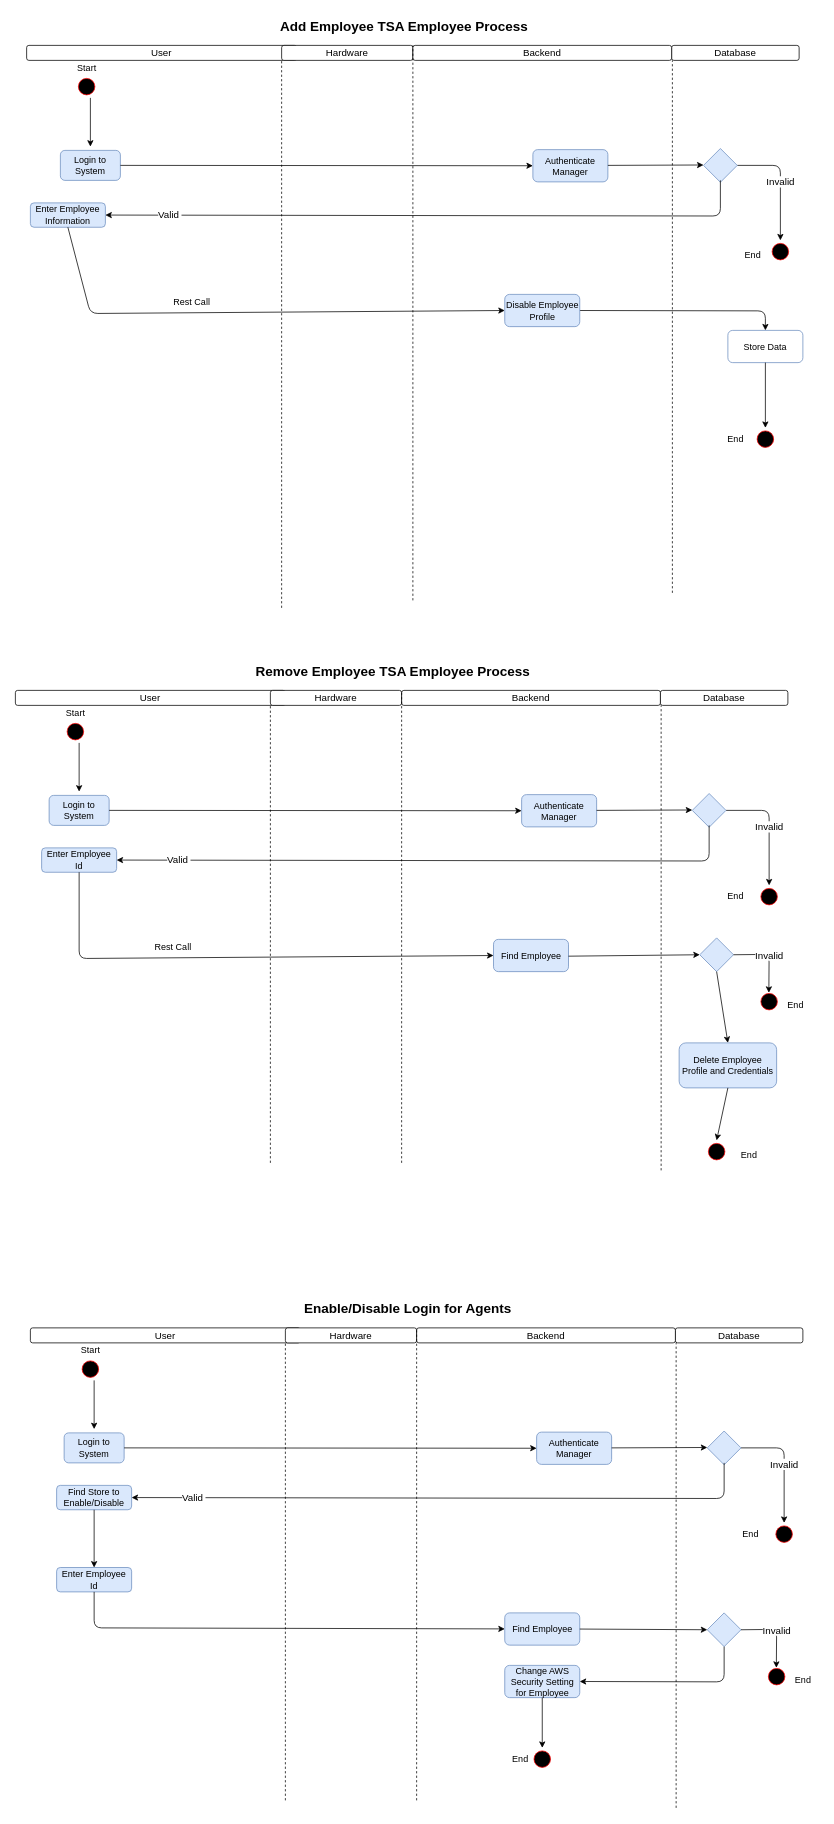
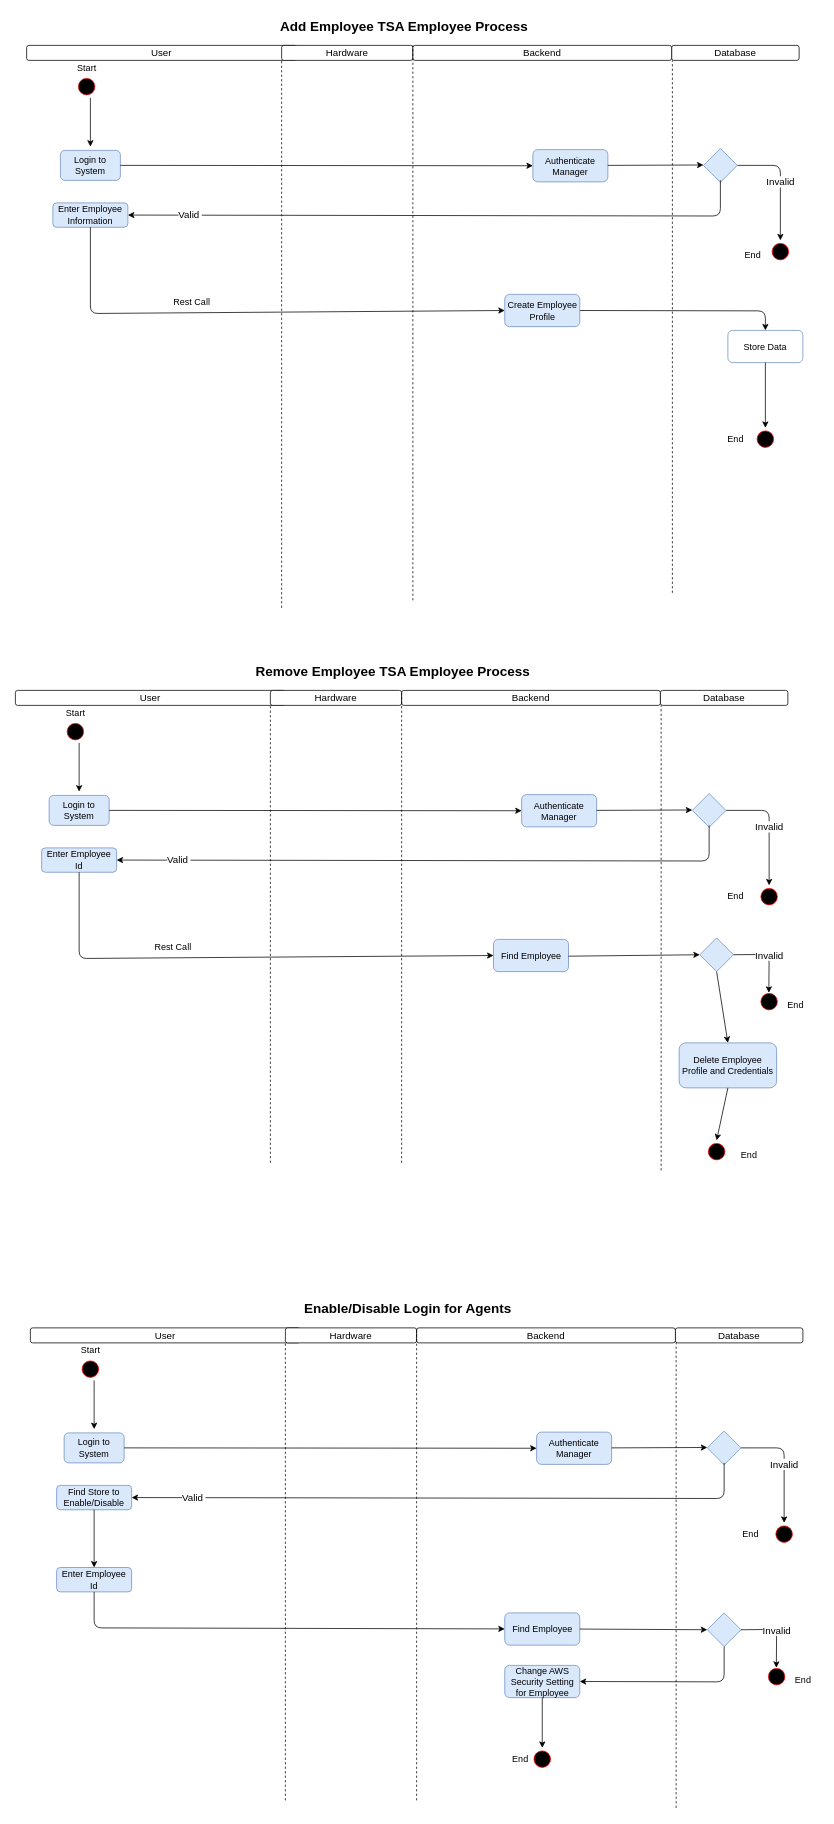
node "Enter Employee Information": moved (68, 215) -> (90, 215)
node "Disable Employee Profile": label "Disable Employee Profile" -> "Create Employee Profile"
